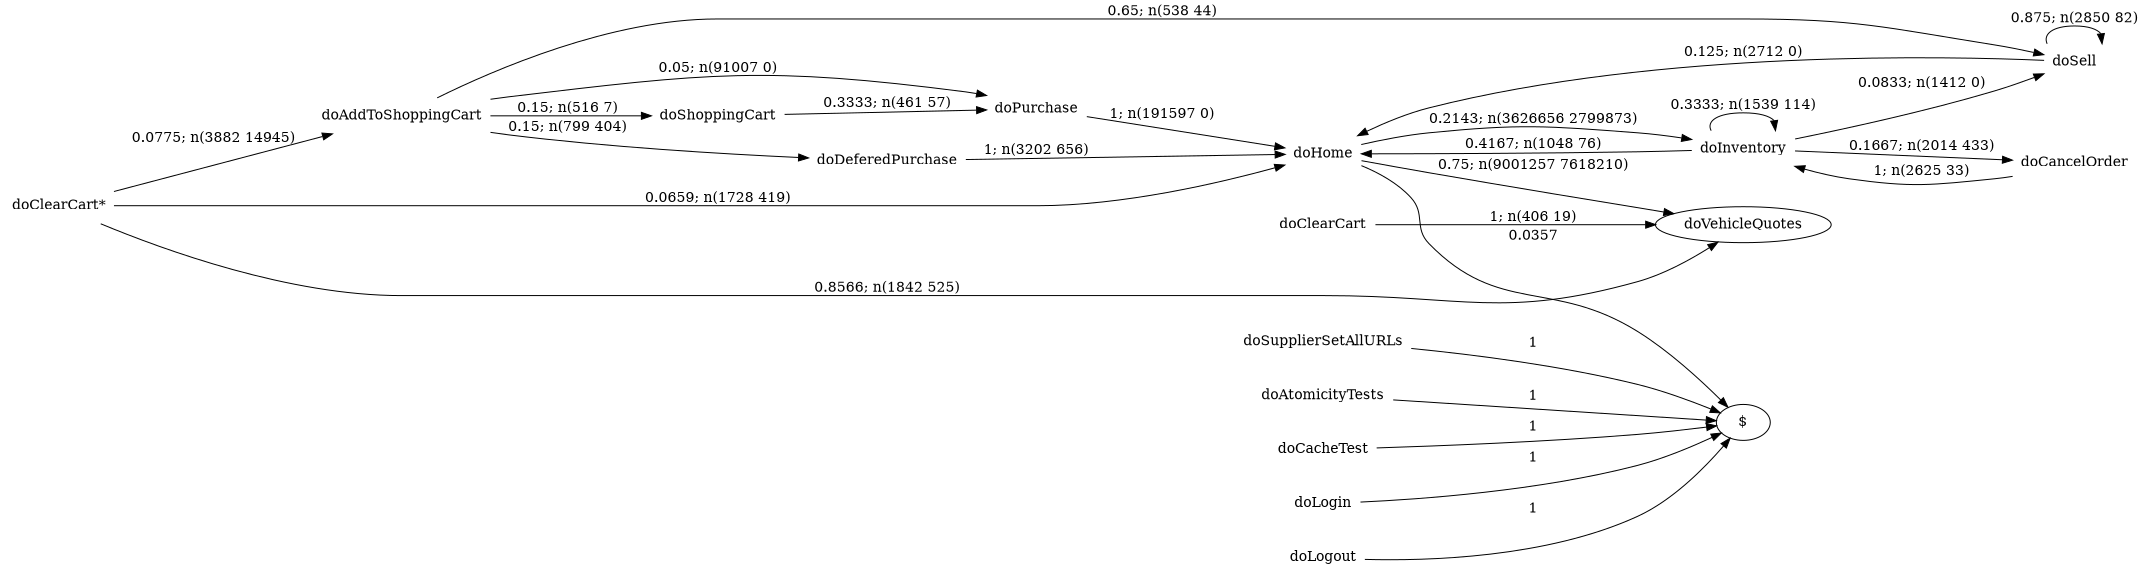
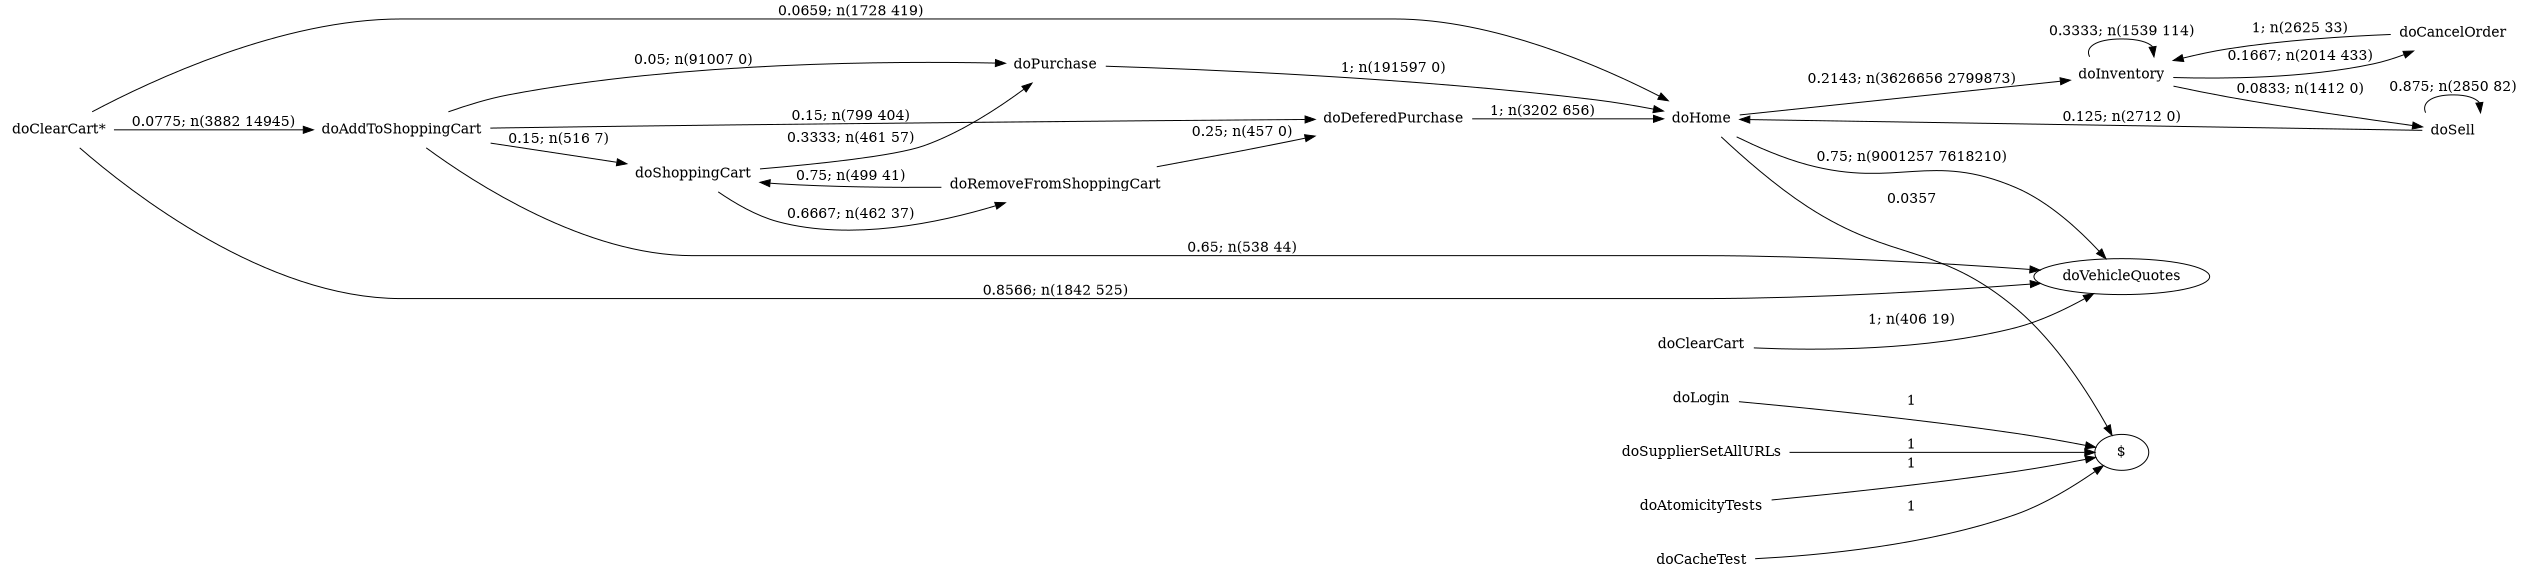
edge "doAddToShoppingCart" -> "doSell": now "doAddToShoppingCart" -> "doVehicleQuotes"
edge "doInventory" -> "doHome": removed, label "0.4167; n(1048 76)"
node "doRemoveFromShoppingCart": added
node "doLogout": removed
